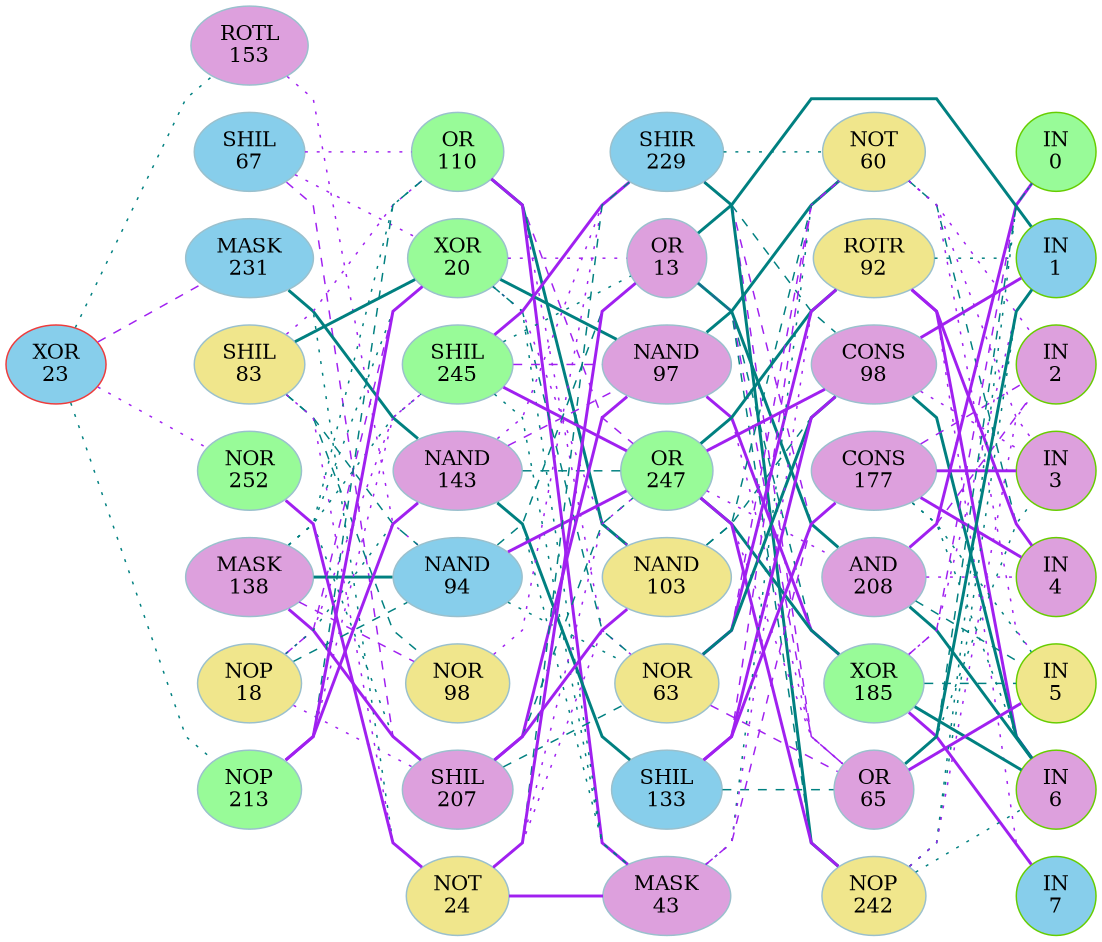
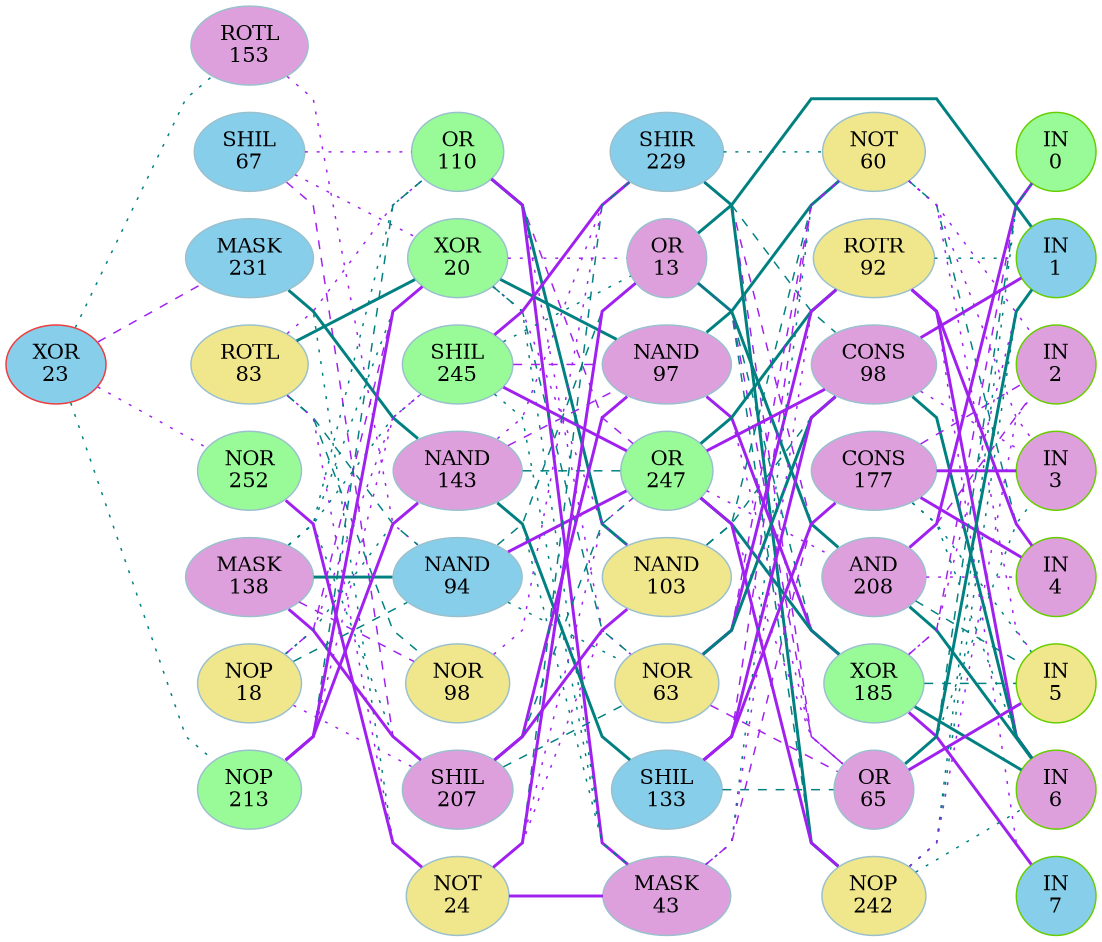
node "SHIL 83": label "SHIL 83" -> "ROTL 83"
